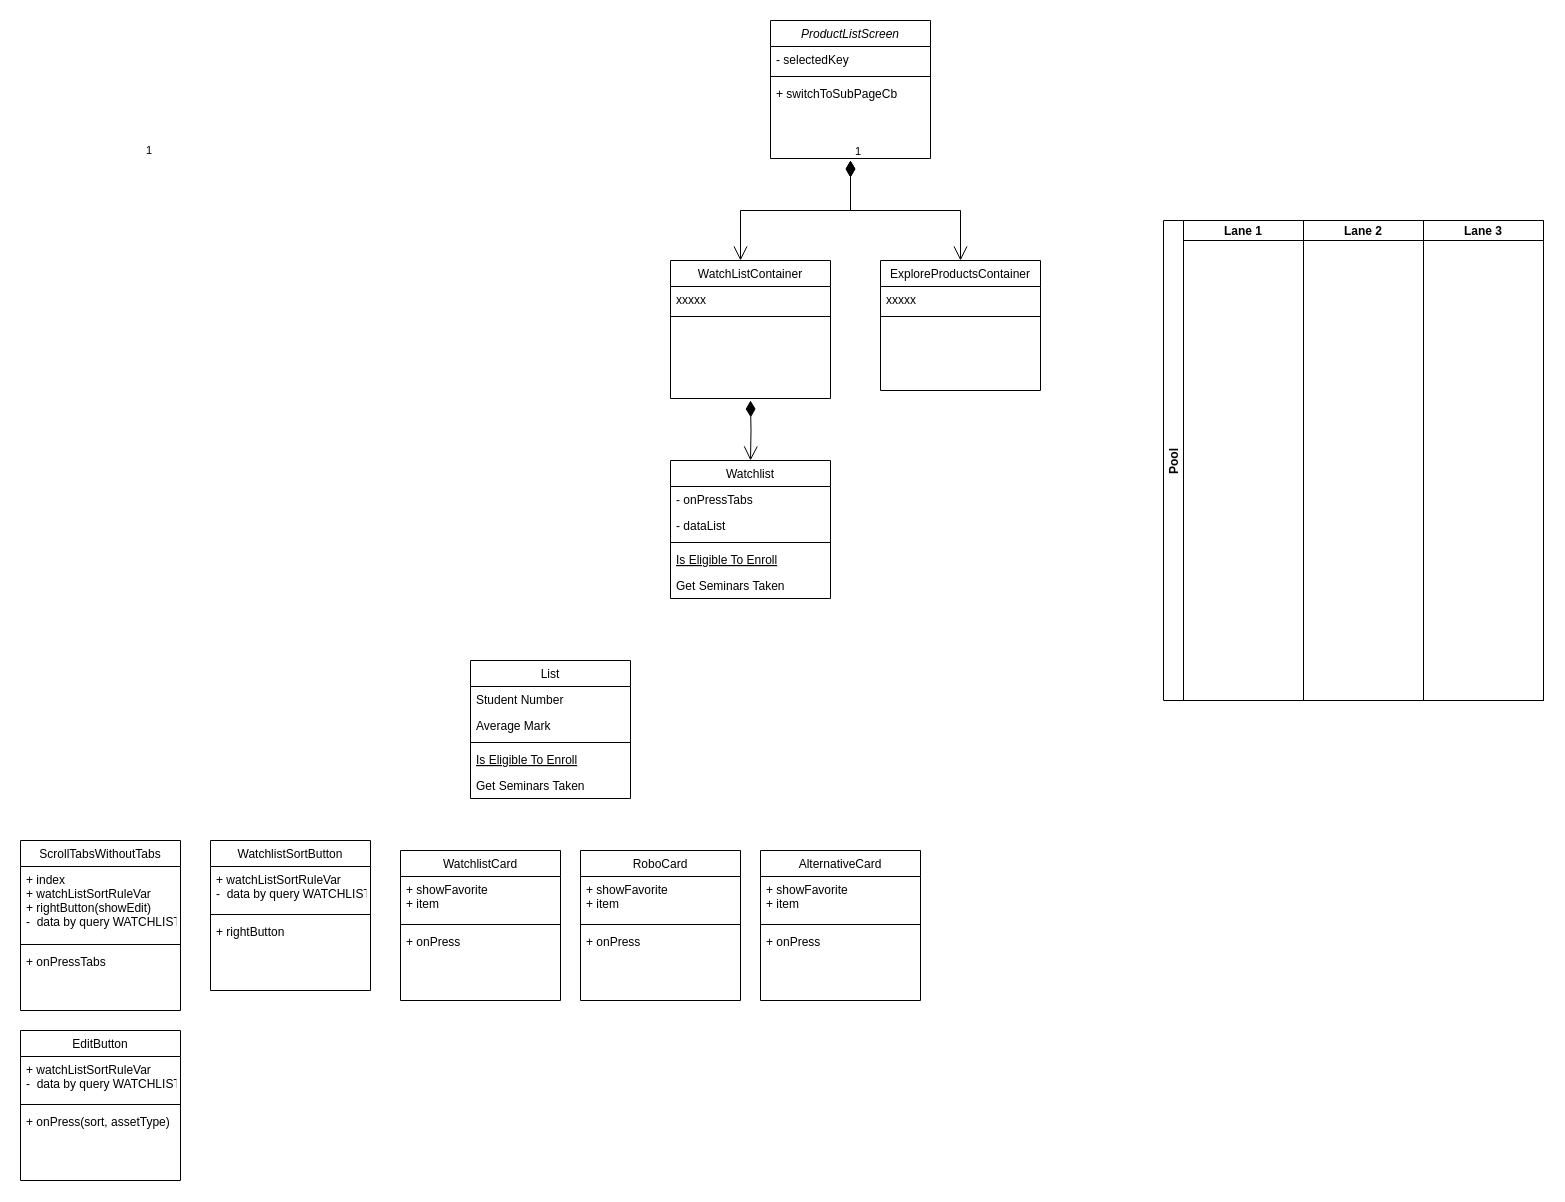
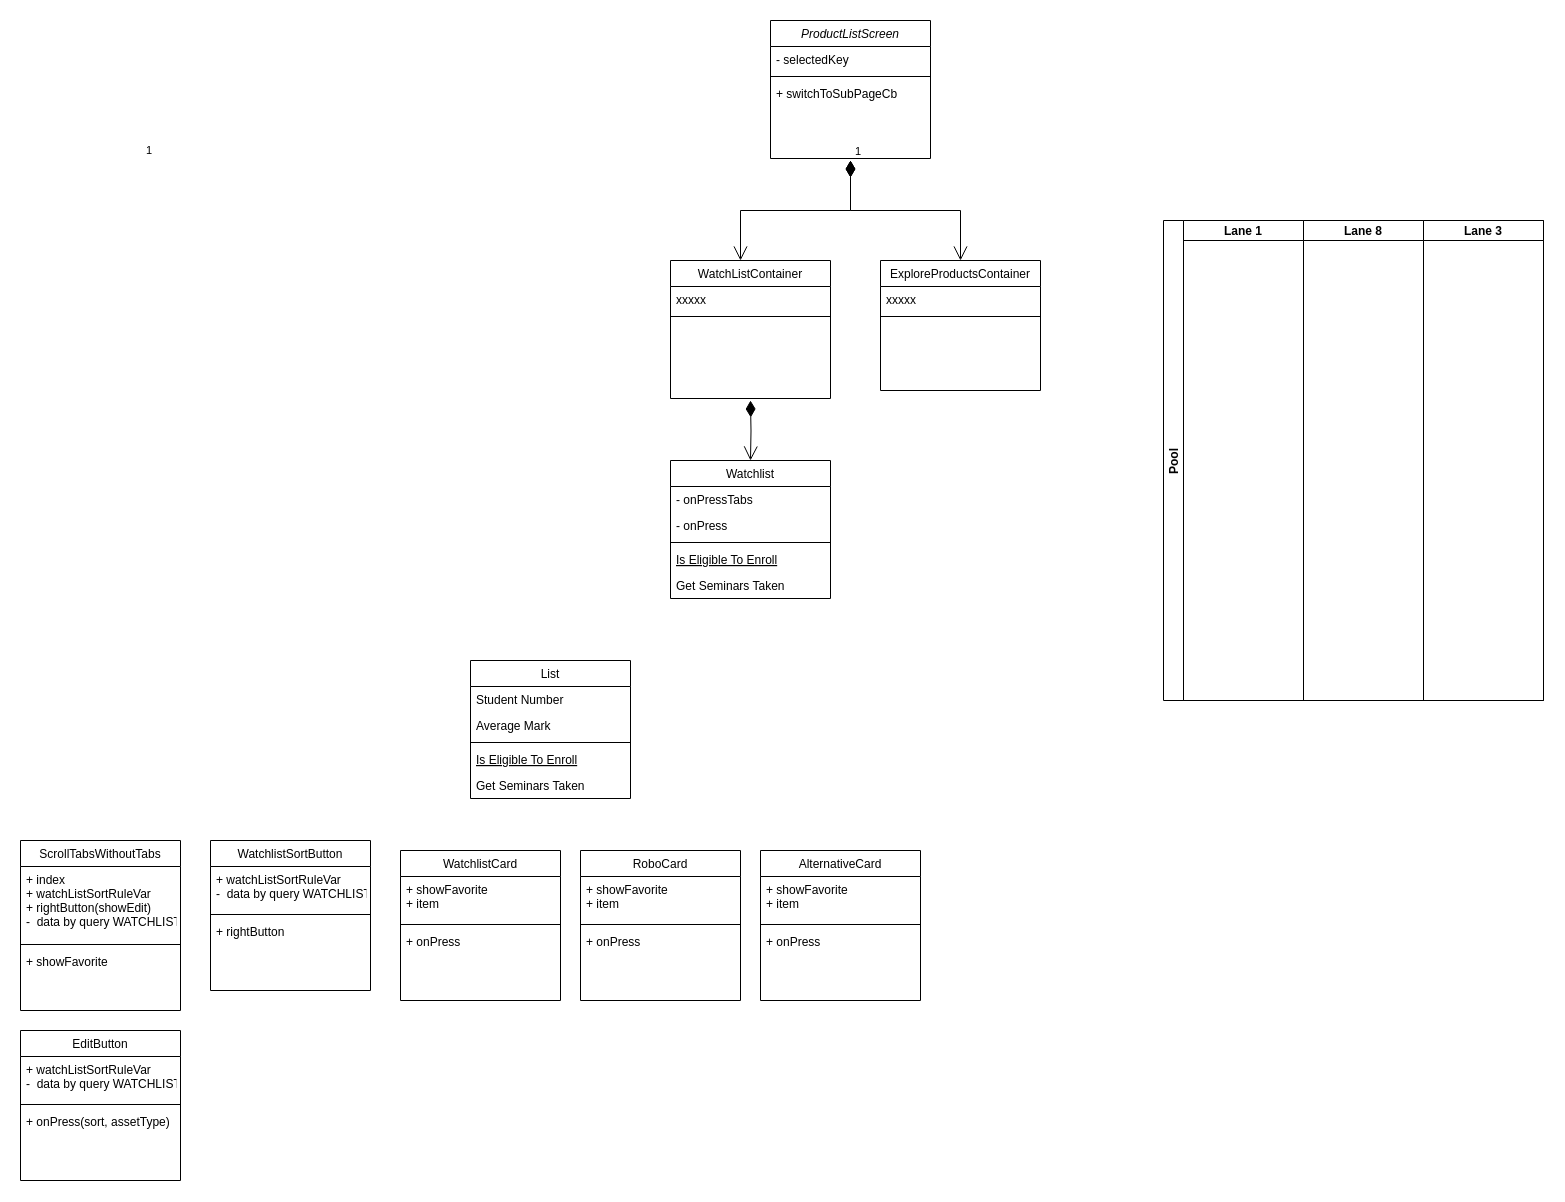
node "Lane 2": label "Lane 2" -> "Lane 8"
node "- dataList": label "- dataList" -> "- onPress"
node "+ onPressTabs": label "+ onPressTabs" -> "+ showFavorite"
